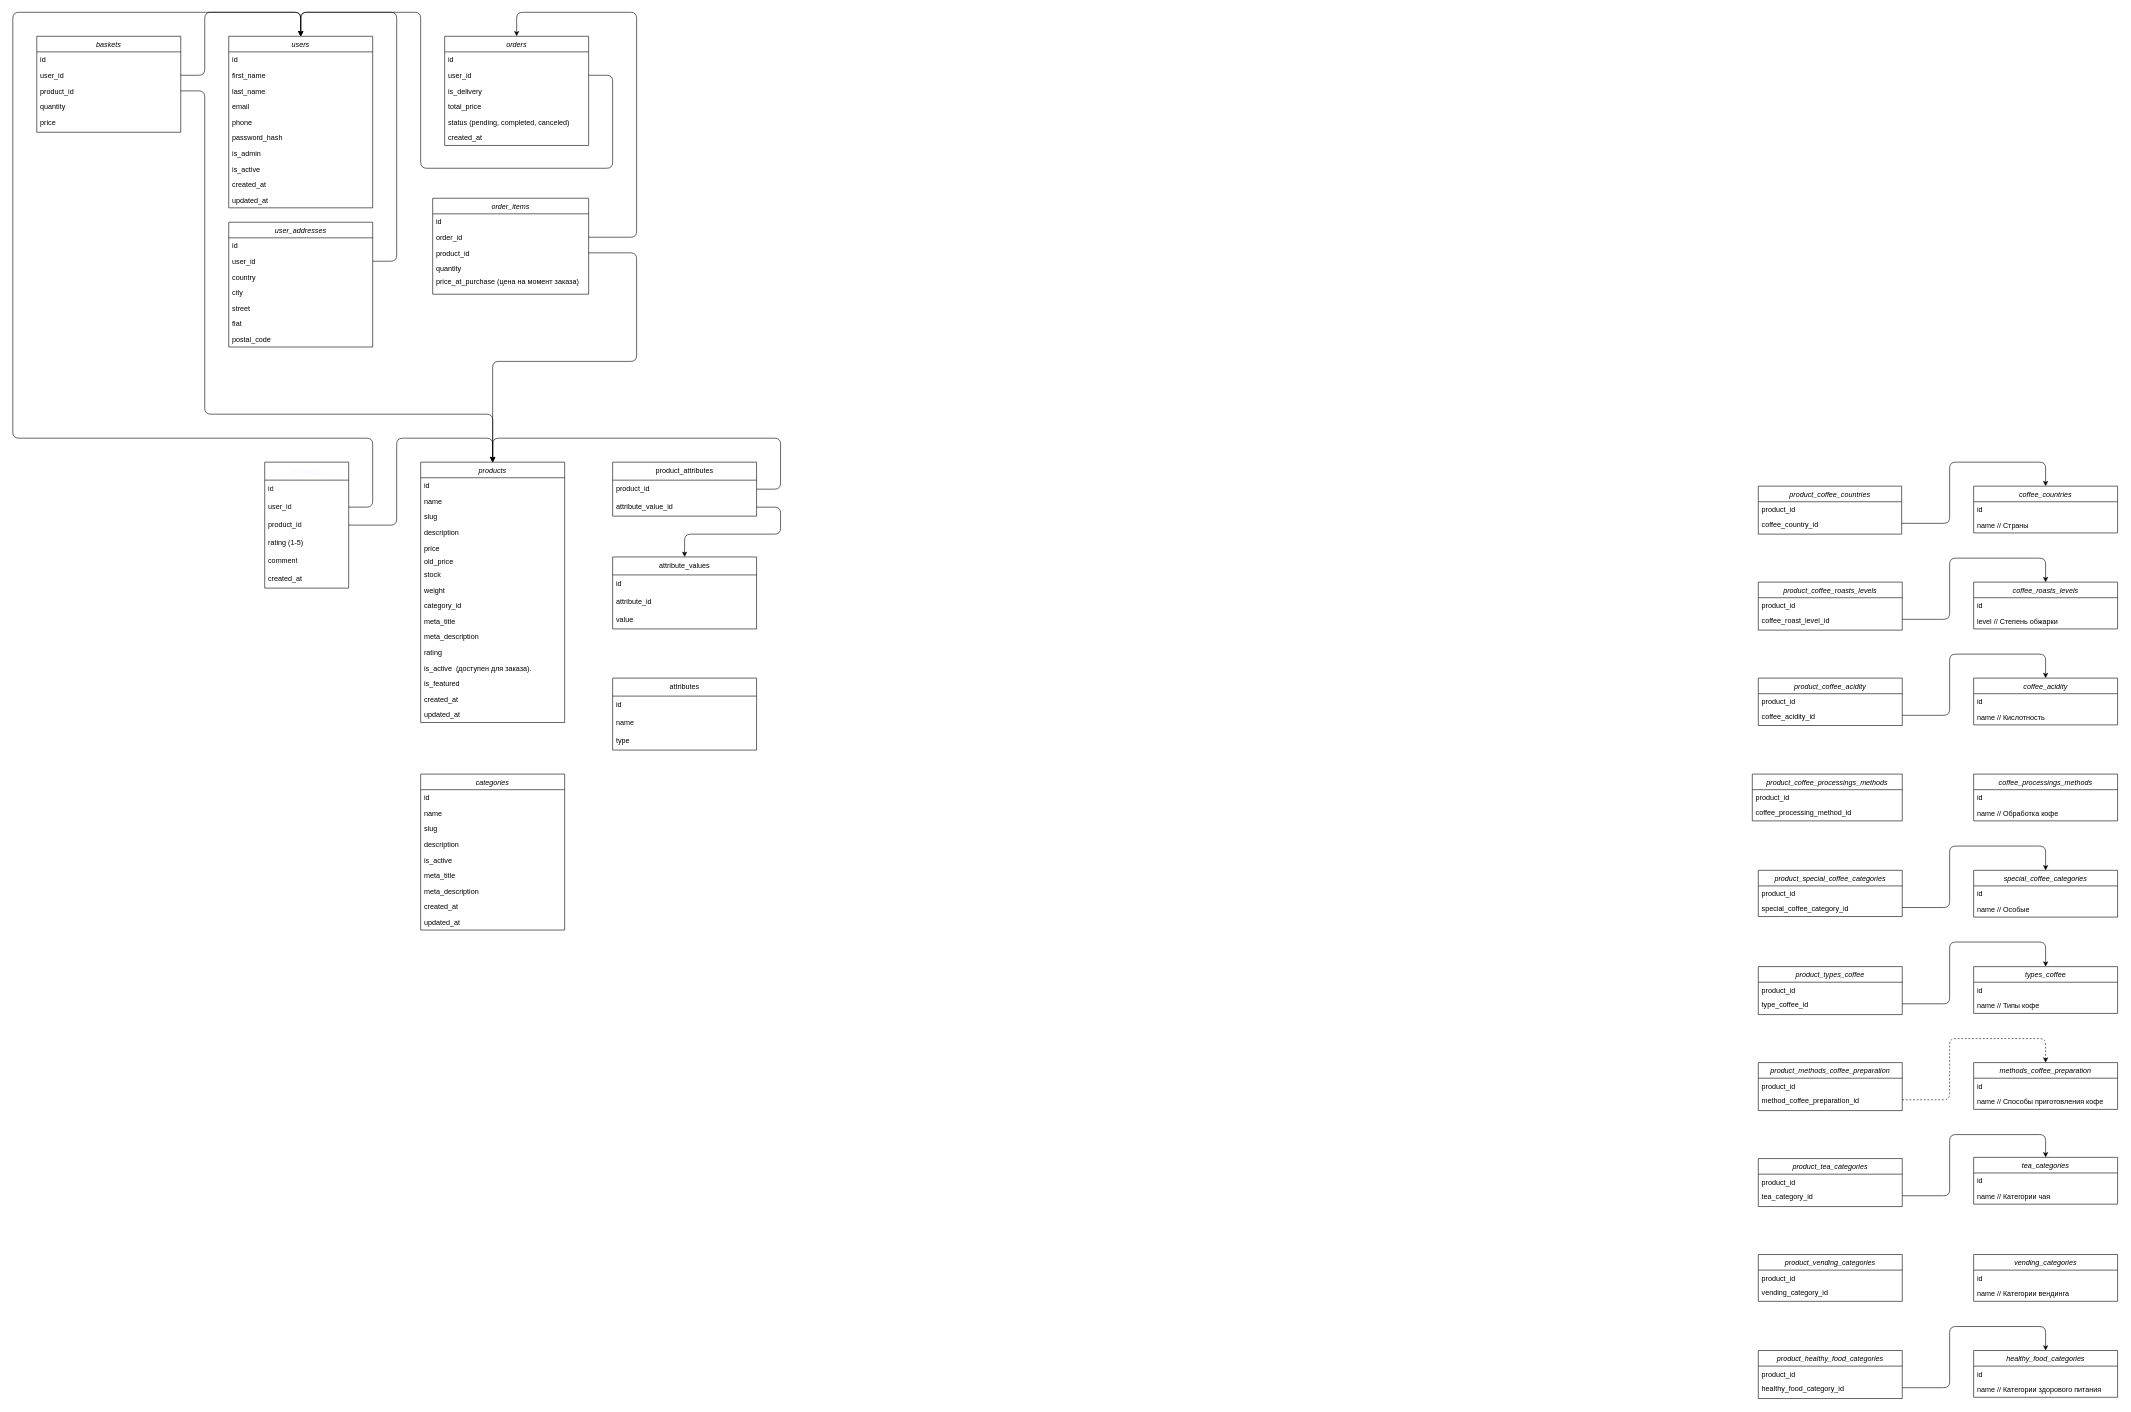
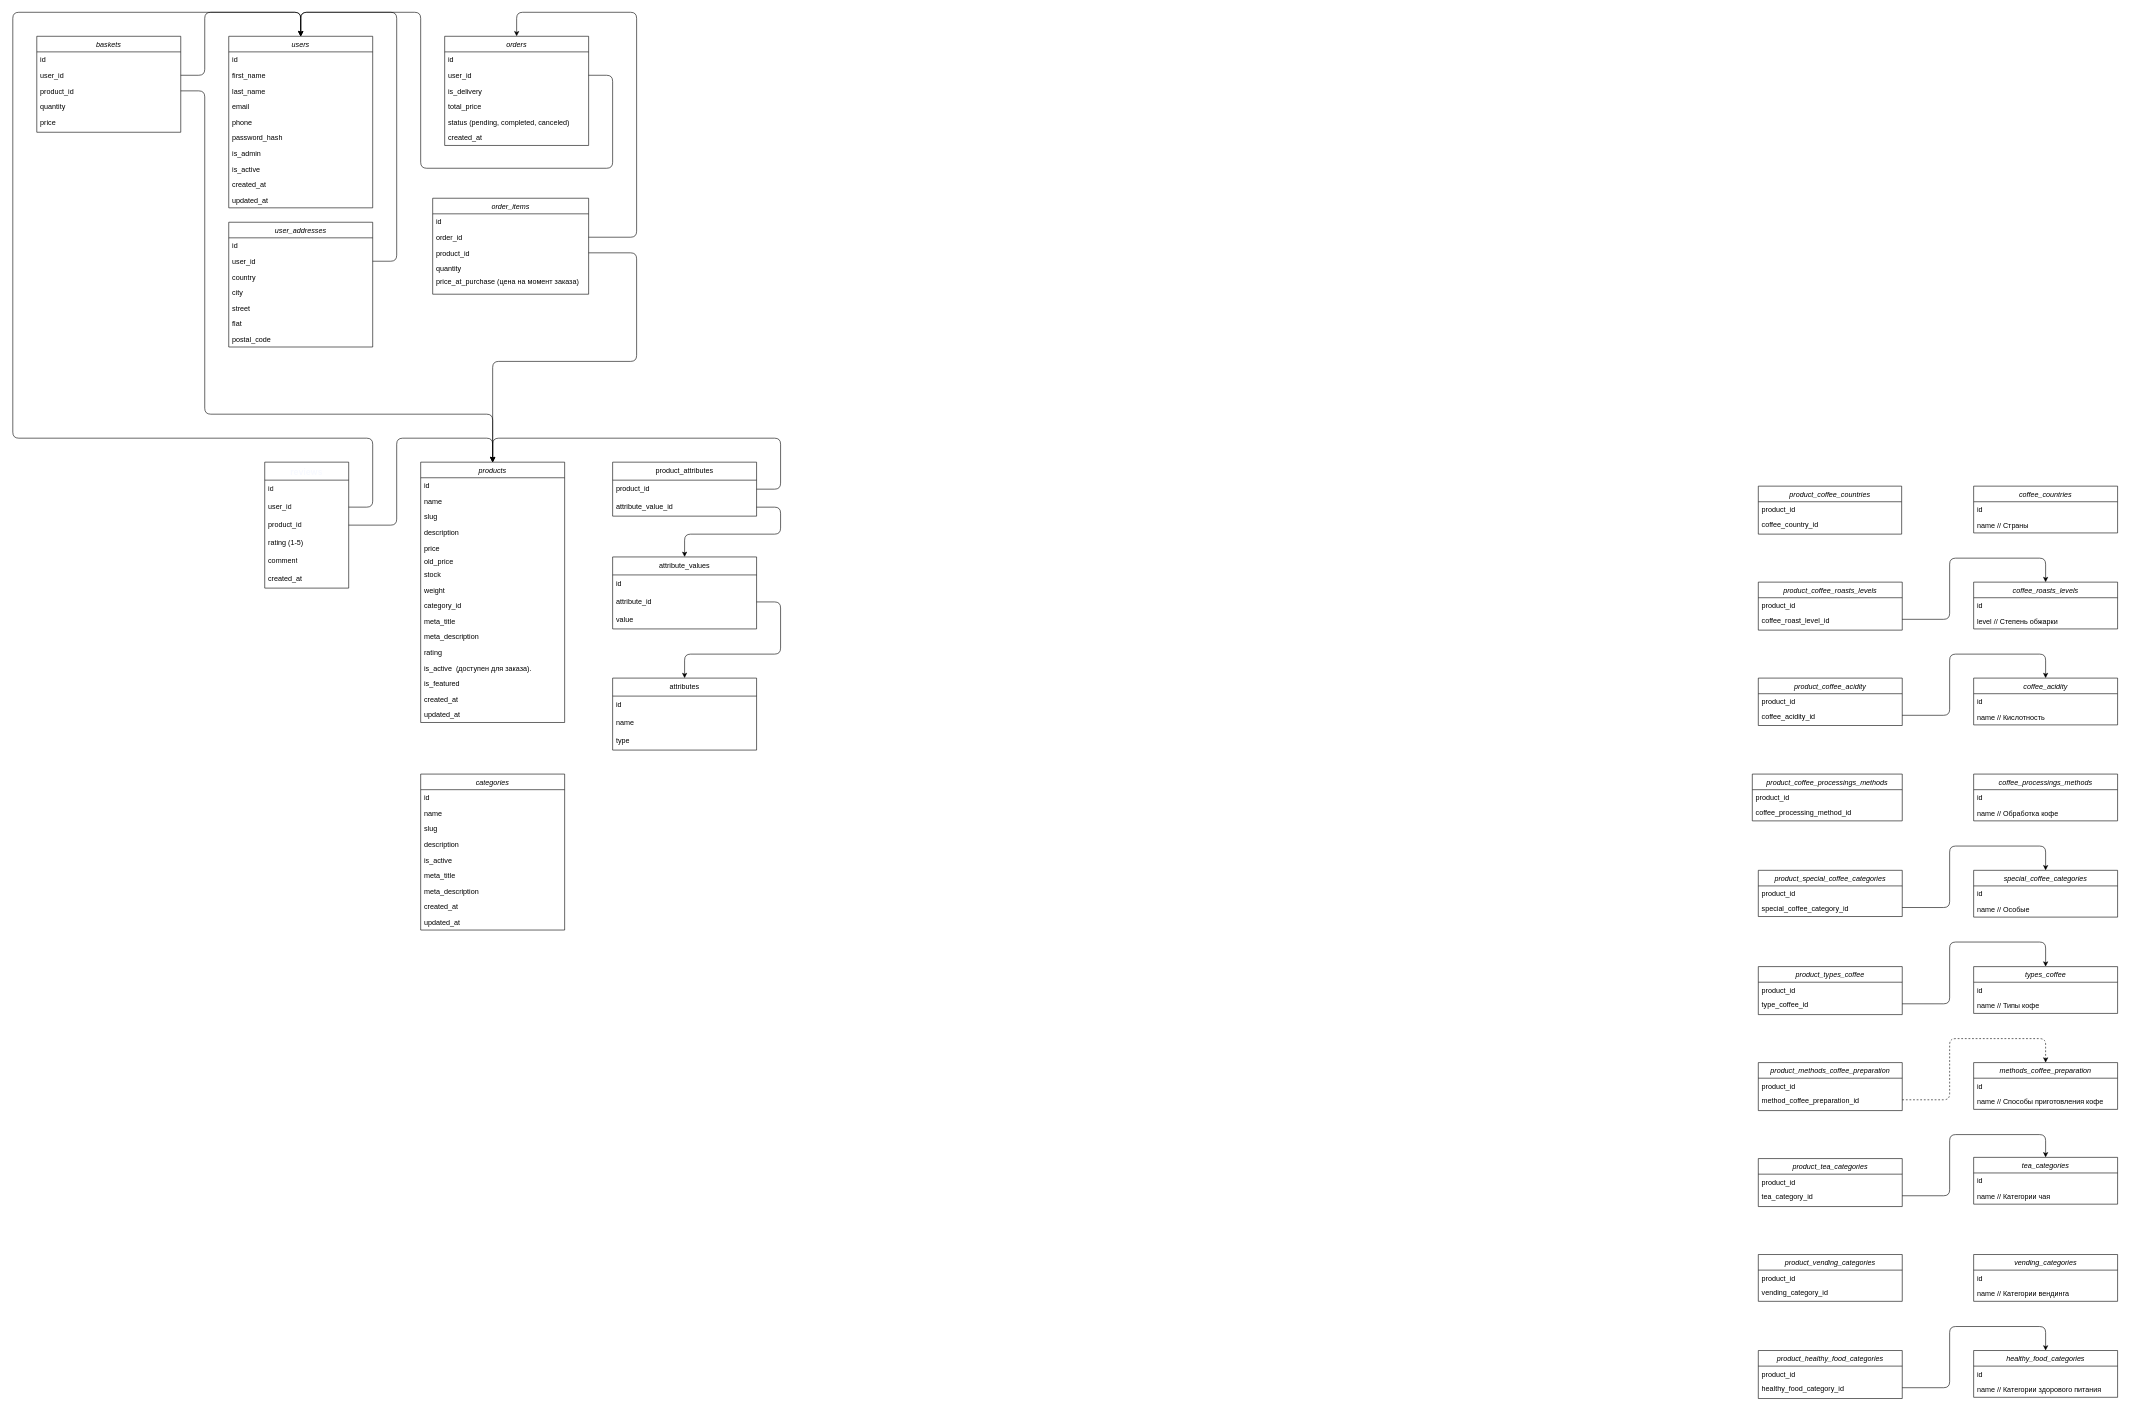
edge "coffee_country_id" -> "coffee_countries": removed
edge "attribute_id" -> "attributes": added
